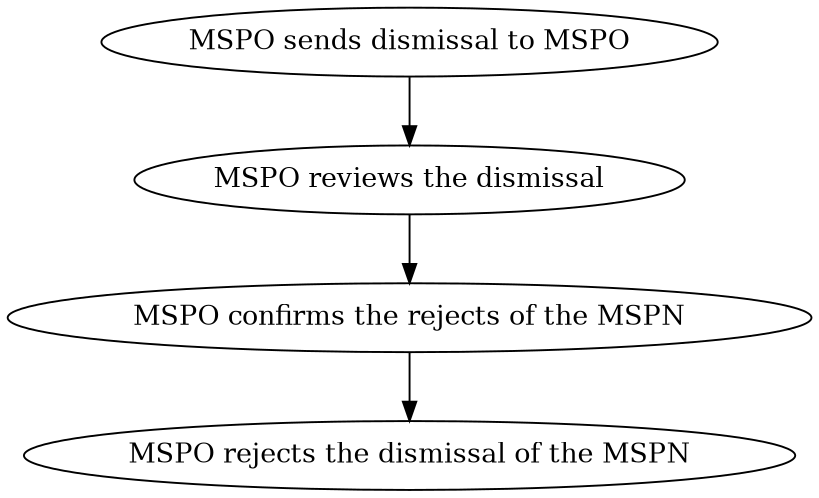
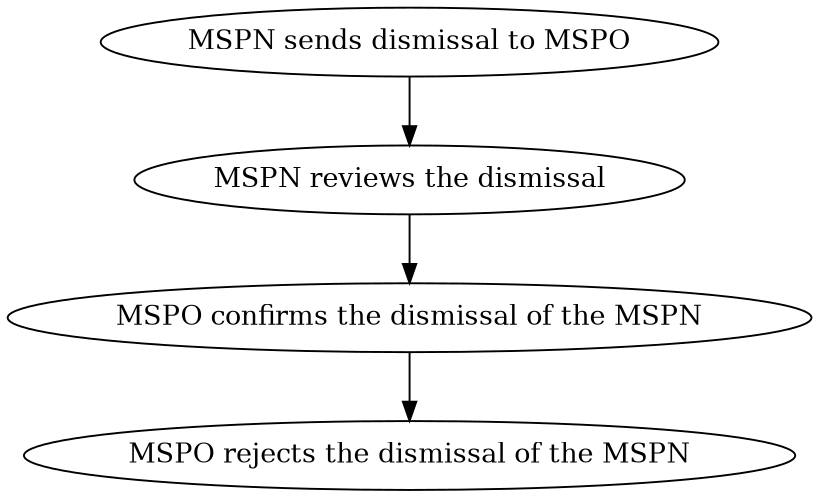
node "MSPO sends dismissal to MSPO": label "MSPO sends dismissal to MSPO" -> "MSPN sends dismissal to MSPO"
node "MSPO reviews the dismissal": label "MSPO reviews the dismissal" -> "MSPN reviews the dismissal"
node "MSPO confirms the rejects of the MSPN": label "MSPO confirms the rejects of the MSPN" -> "MSPO confirms the dismissal of the MSPN"
